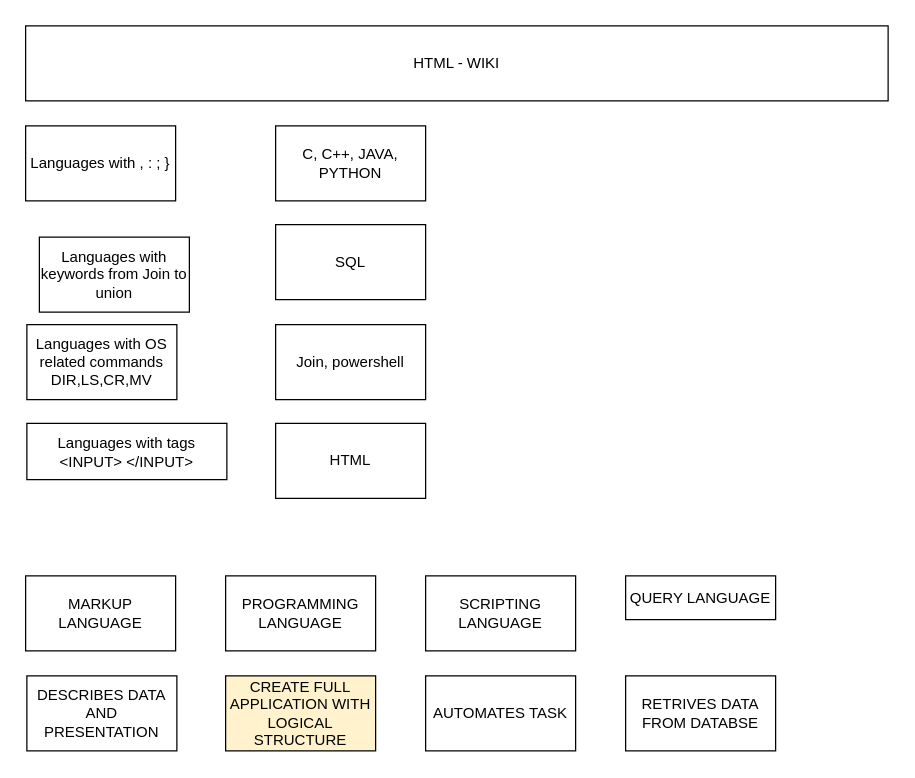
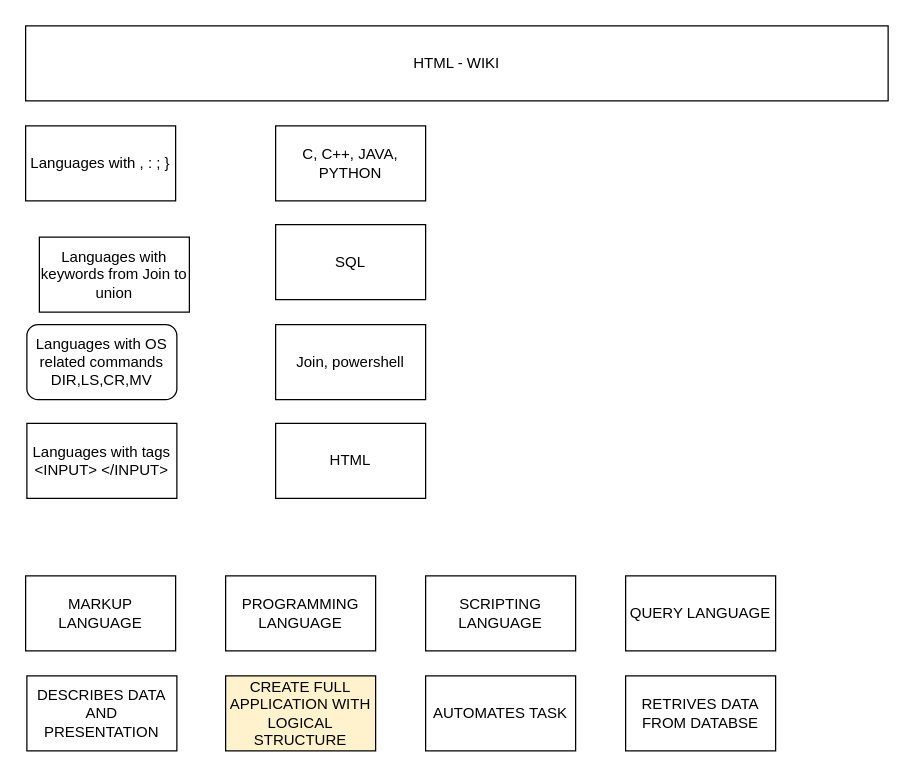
node "Languages with OS related commands DIR,LS,CR,MV": shape rectangle -> rounded rectangle
node "Languages with tags <INPUT> </INPUT>": size 200x56 -> 150x75
node "QUERY LANGUAGE": size 150x44 -> 150x75
